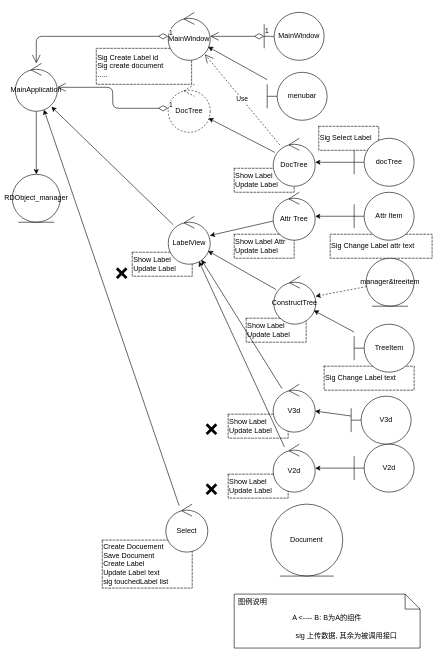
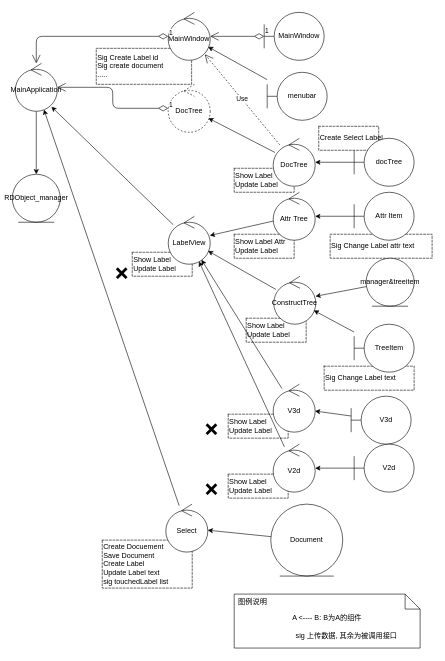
node "Sig Select Label": label "Sig Select Label" -> "Create Select Label"
edge "manager&treeitem" -> "ConstructTree": style dashed -> solid
edge "Document" -> "Select": added
